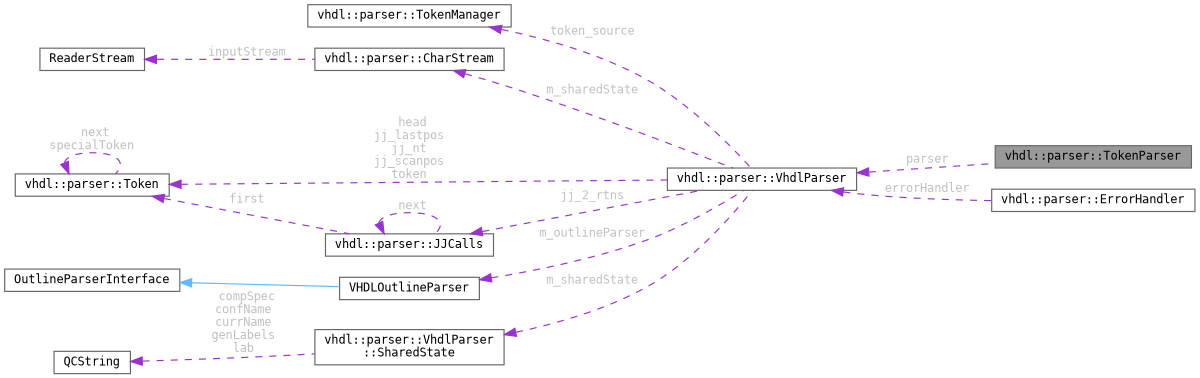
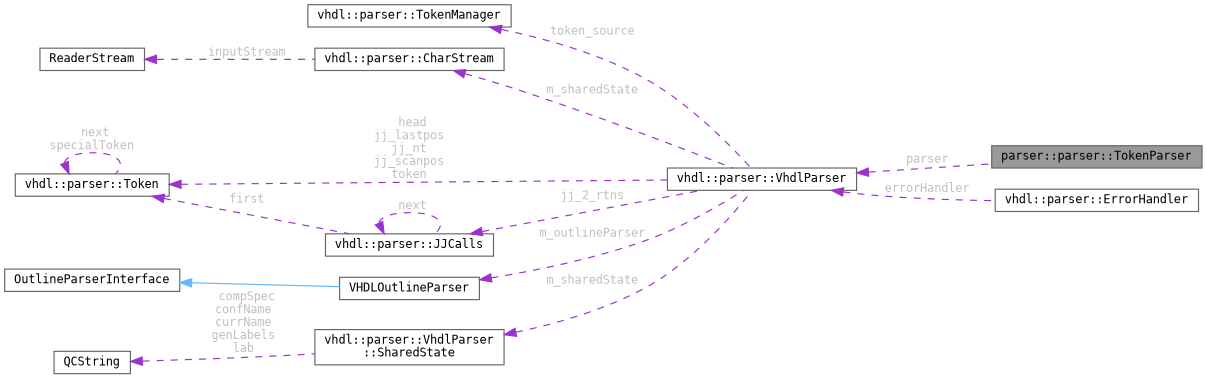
node "vhdl::parser::TokenParser": label "vhdl::parser::TokenParser" -> "parser::parser::TokenParser"
